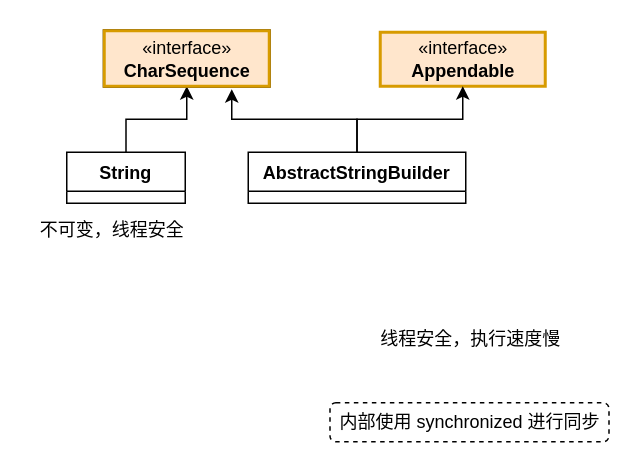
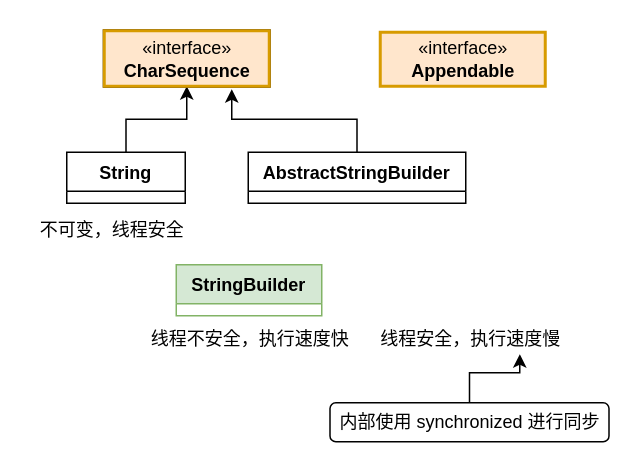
edge "AbstractStringBuilder" -> "«interface» Appendable": removed
node "StringBuilder": added
node "线程不安全，执行速度快": added
edge "内部使用 synchronized 进行同步" -> "线程安全，执行速度慢": added
node "内部使用 synchronized 进行同步": style dashed -> solid
